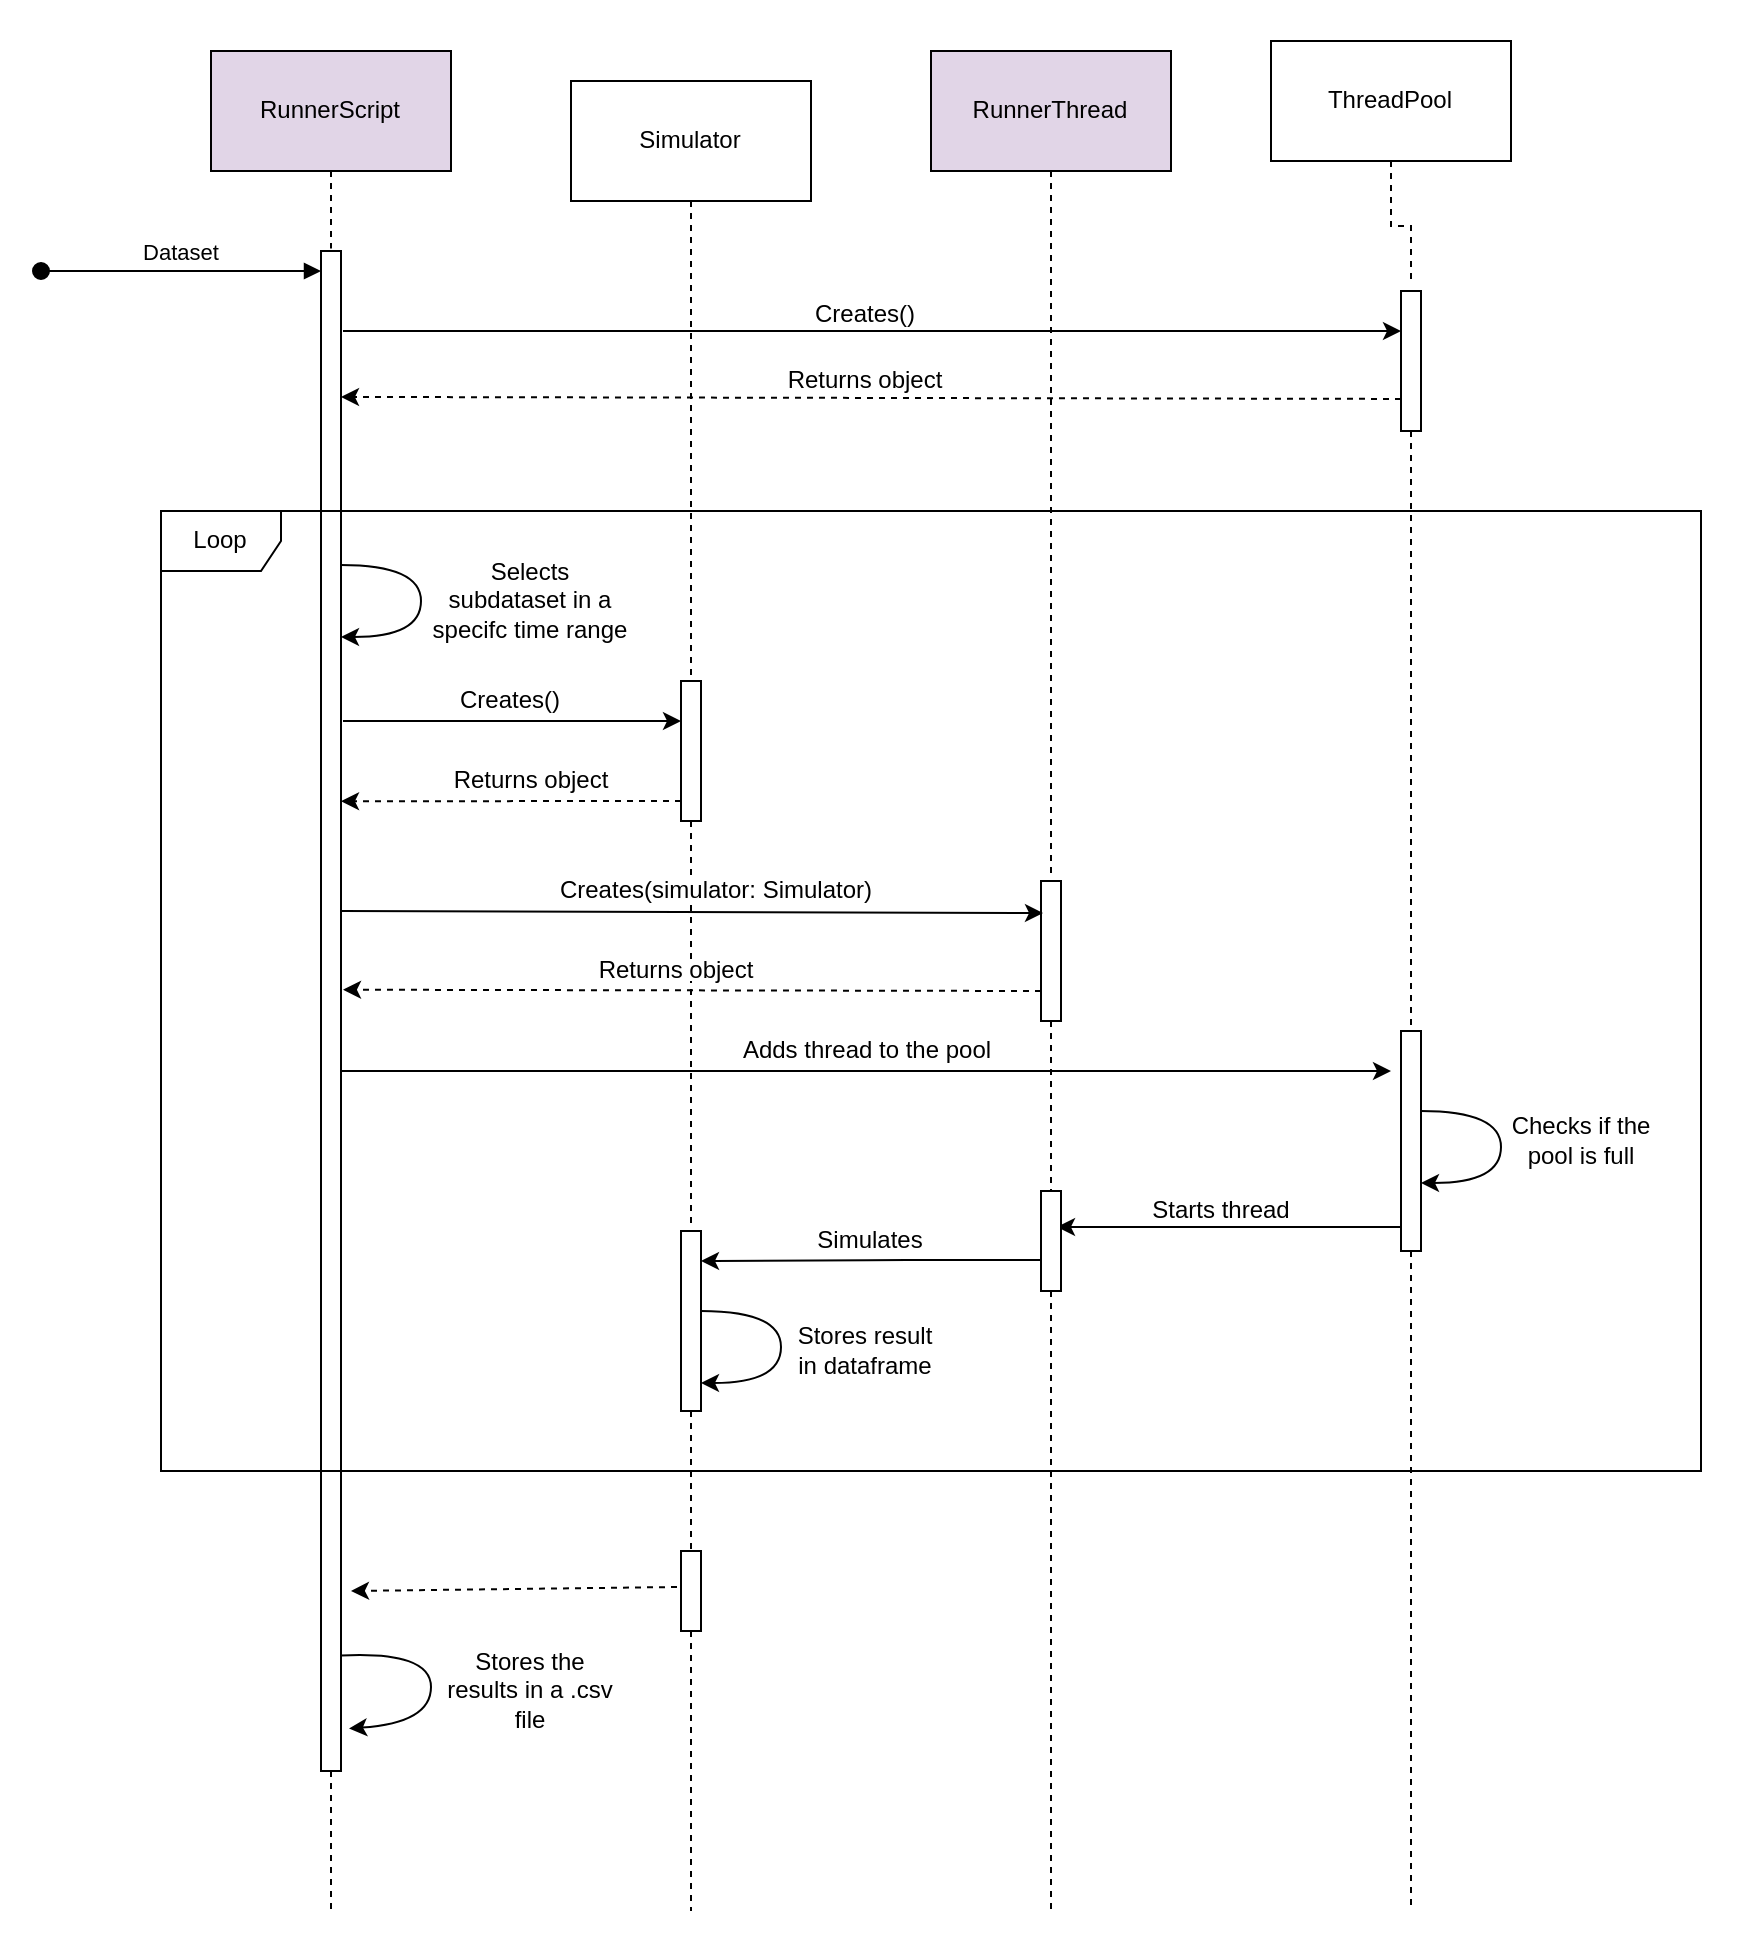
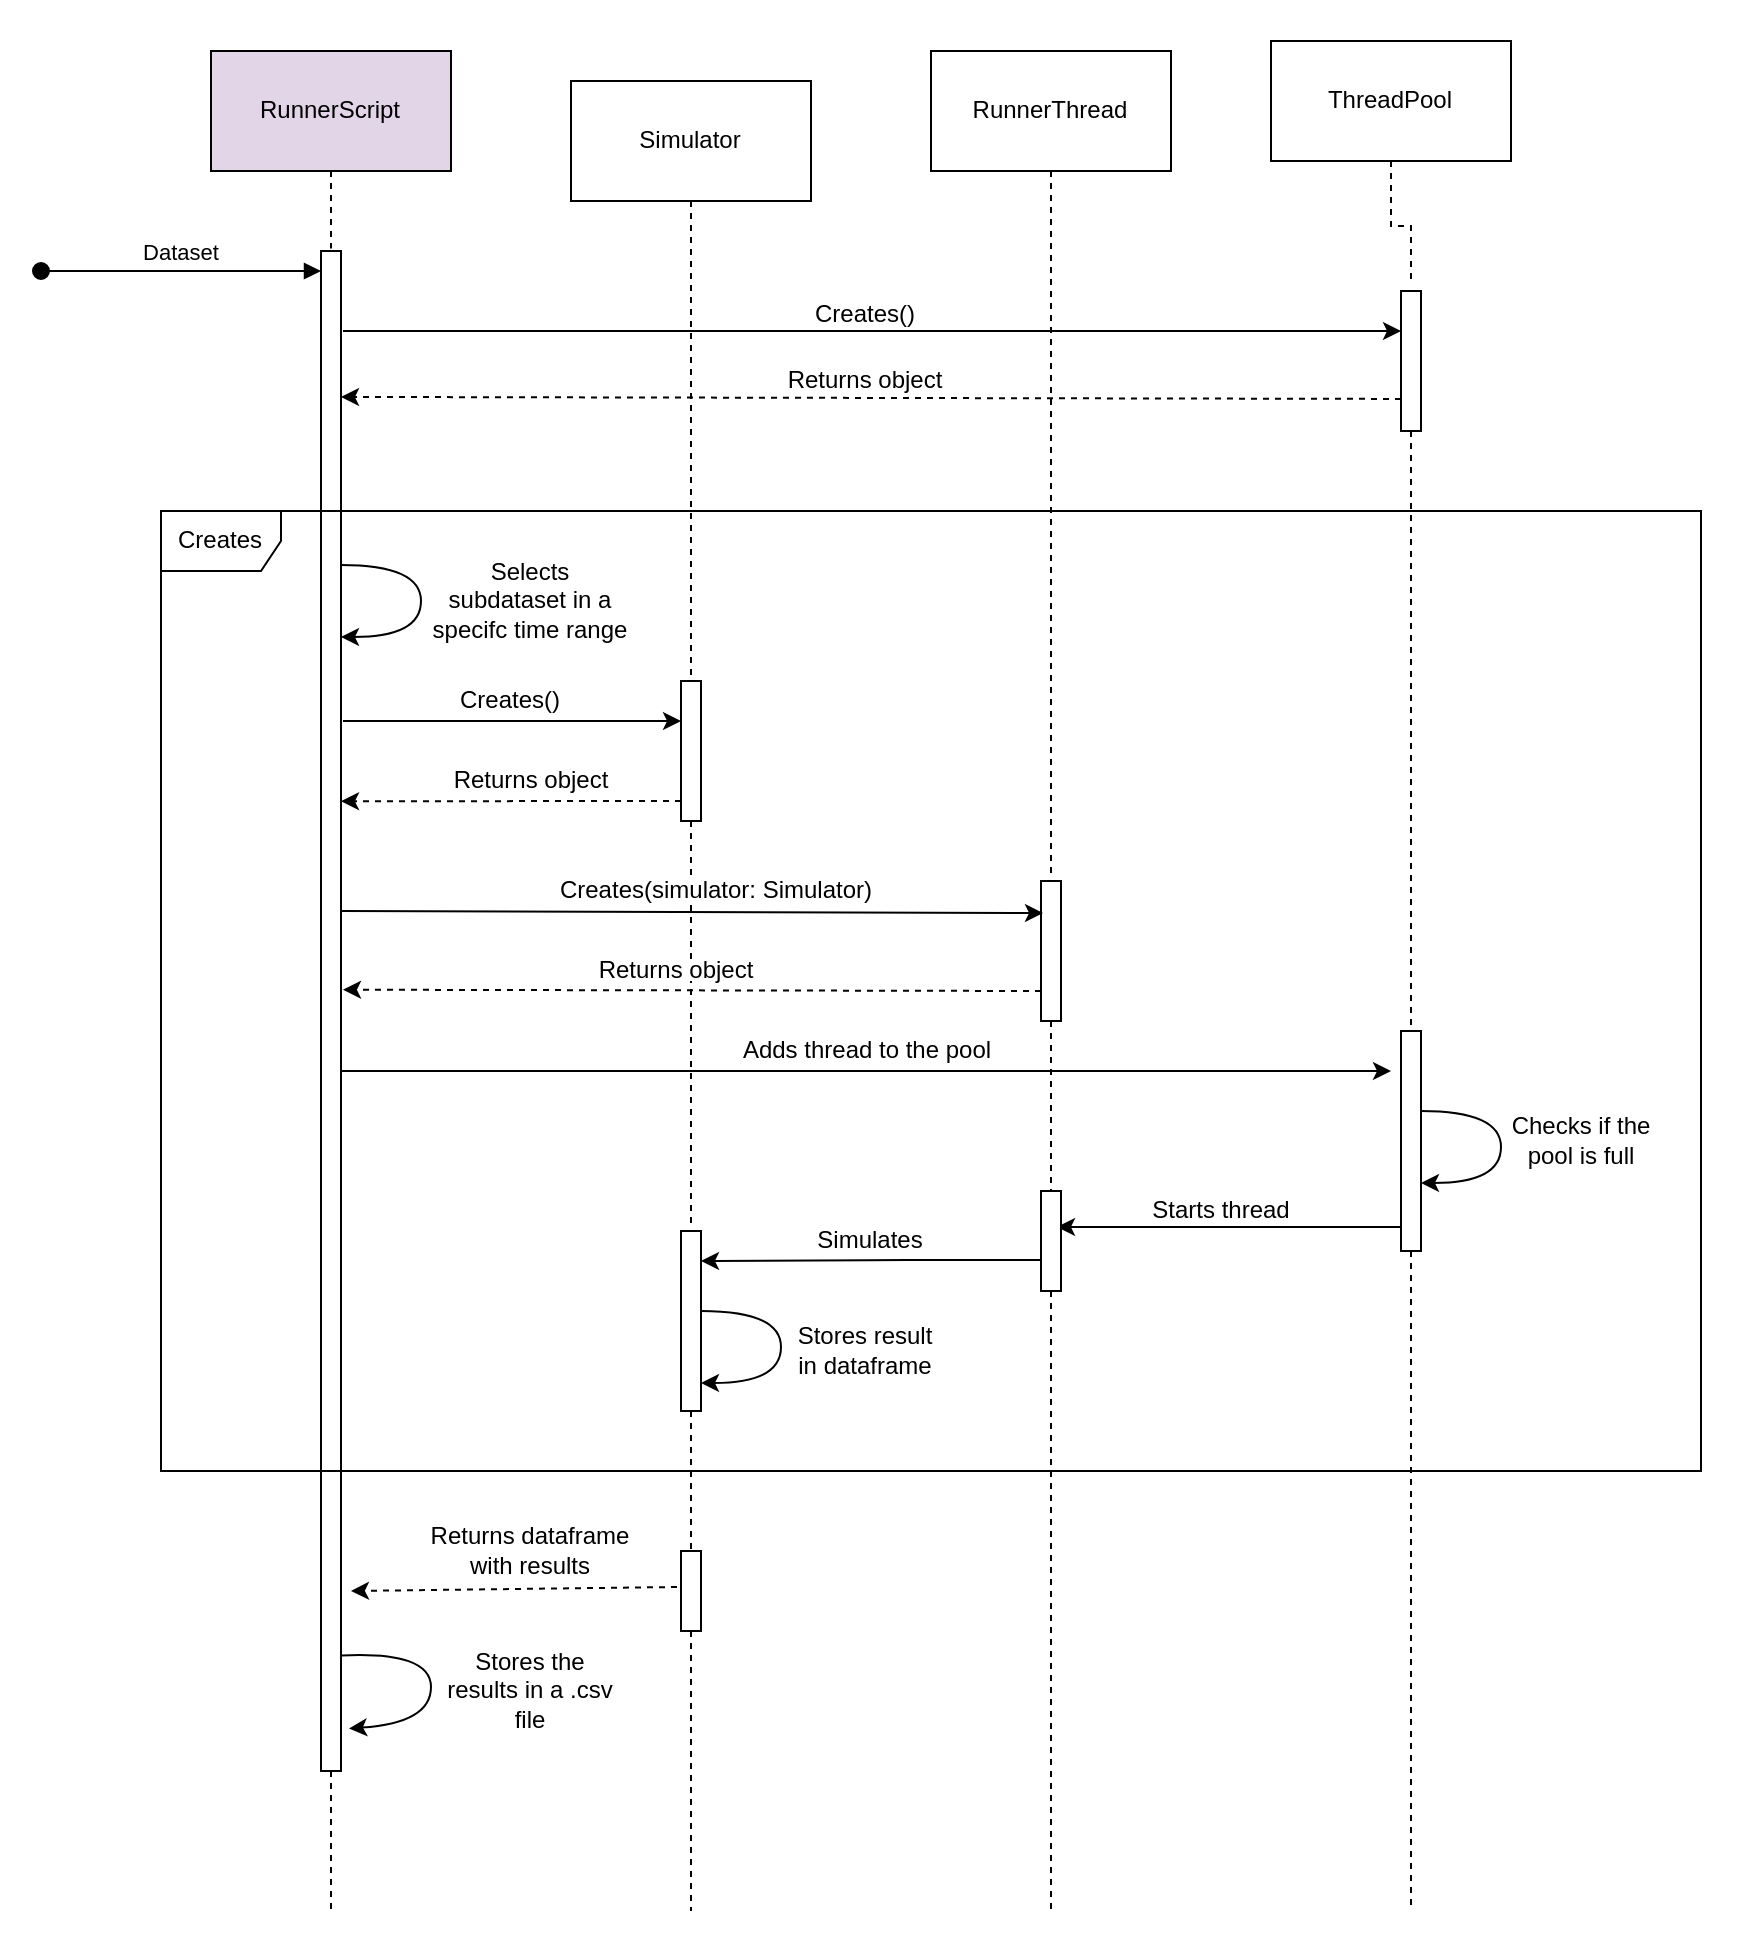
node "RunnerThread": fillcolor #e1d5e7 -> #ffffff
node "Loop": label "Loop" -> "Creates"
node "Returns dataframe with results": added
